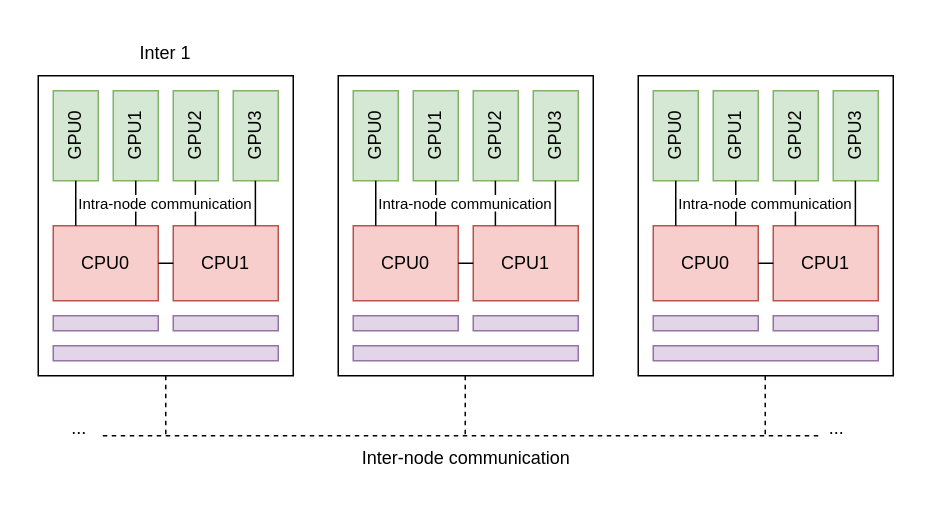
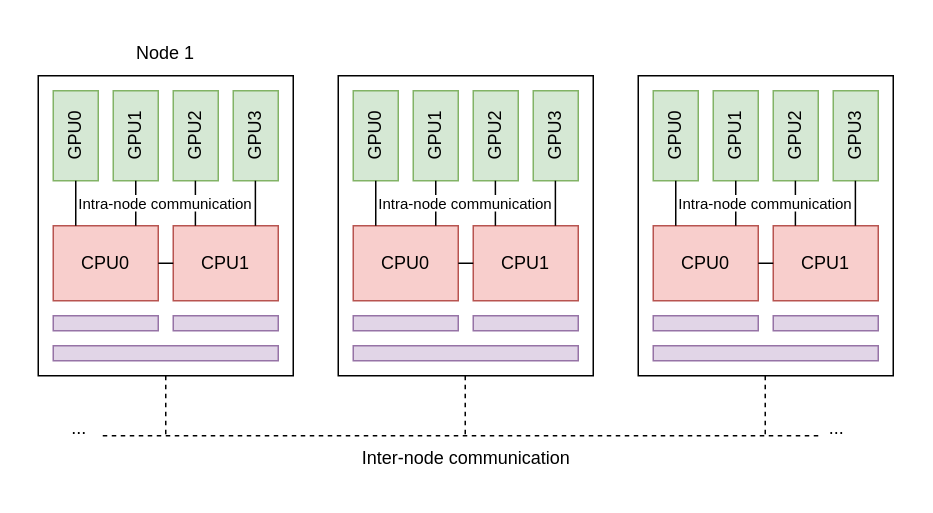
node "Inter 1": label "Inter 1" -> "Node 1"
